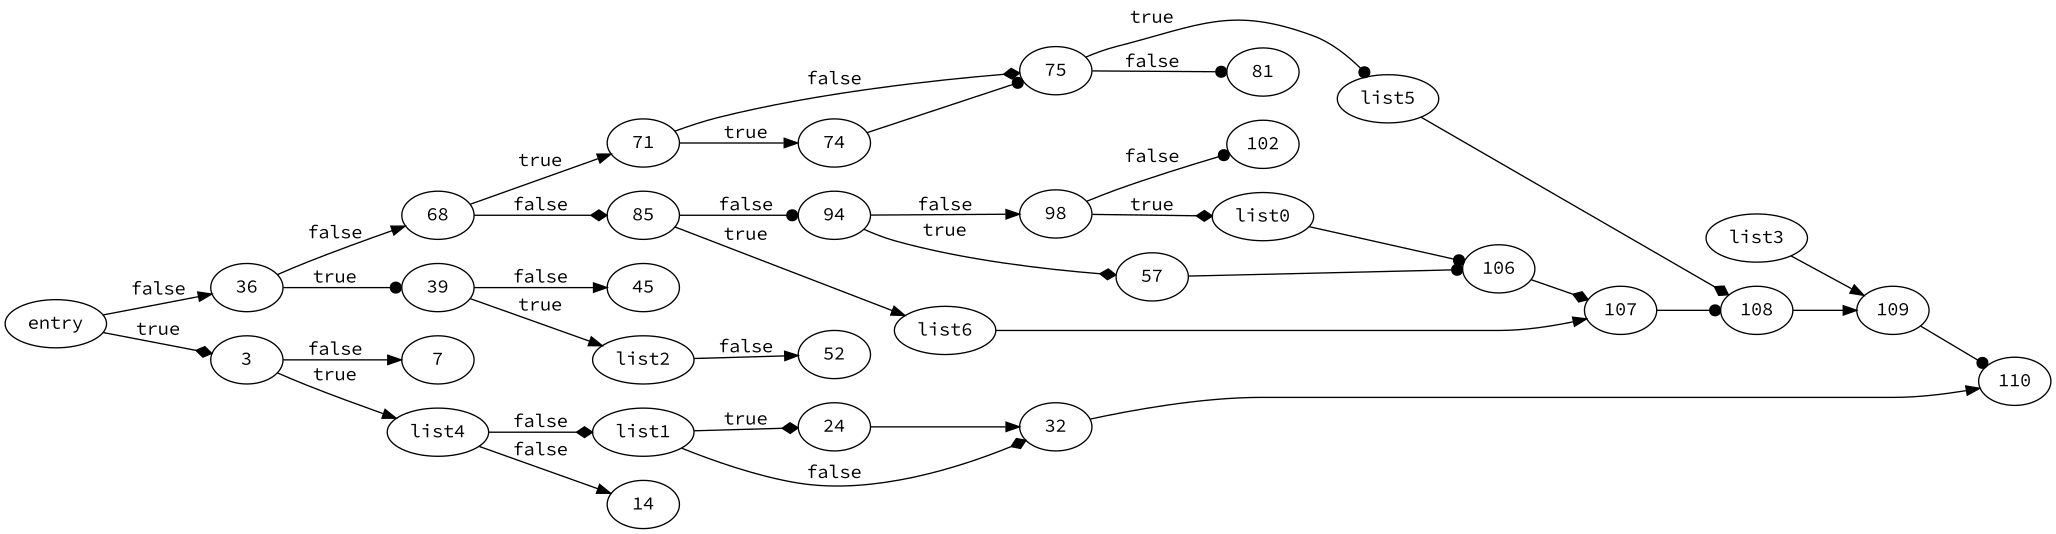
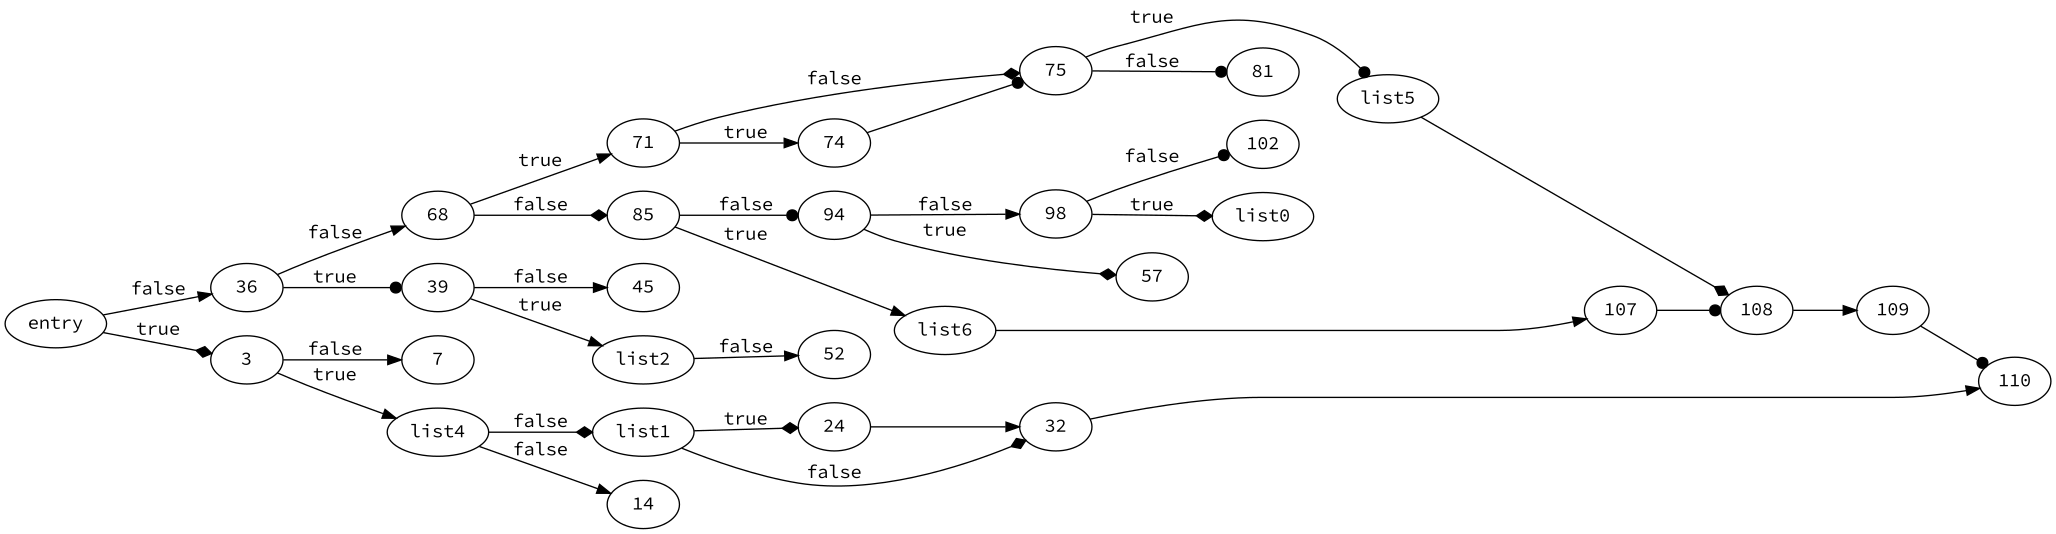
node "list3": removed
node "106": removed
